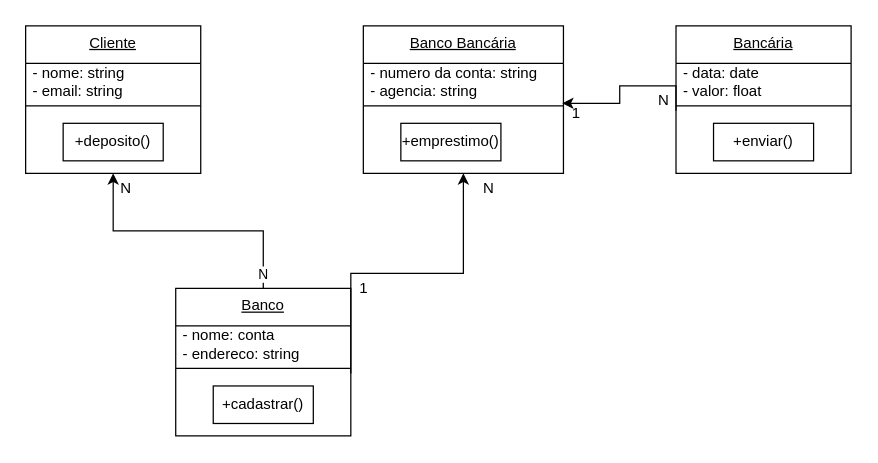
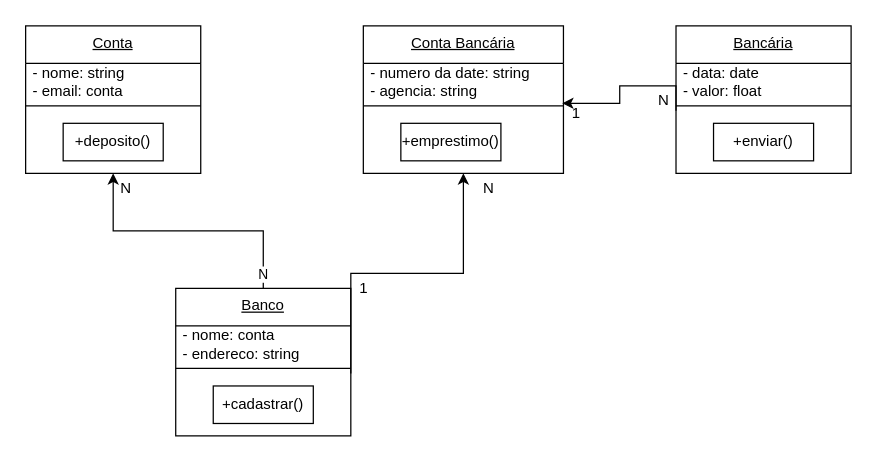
node "Cliente": label "Cliente" -> "Conta"
node "Banco Bancária": label "Banco Bancária" -> "Conta Bancária"
node "- nome: string - email: string": label "- nome: string - email: string" -> "- nome: string - email: conta"
node "- numero da conta: string - agencia: string": label "- numero da conta: string - agencia: string" -> "- numero da date: string - agencia: string"
